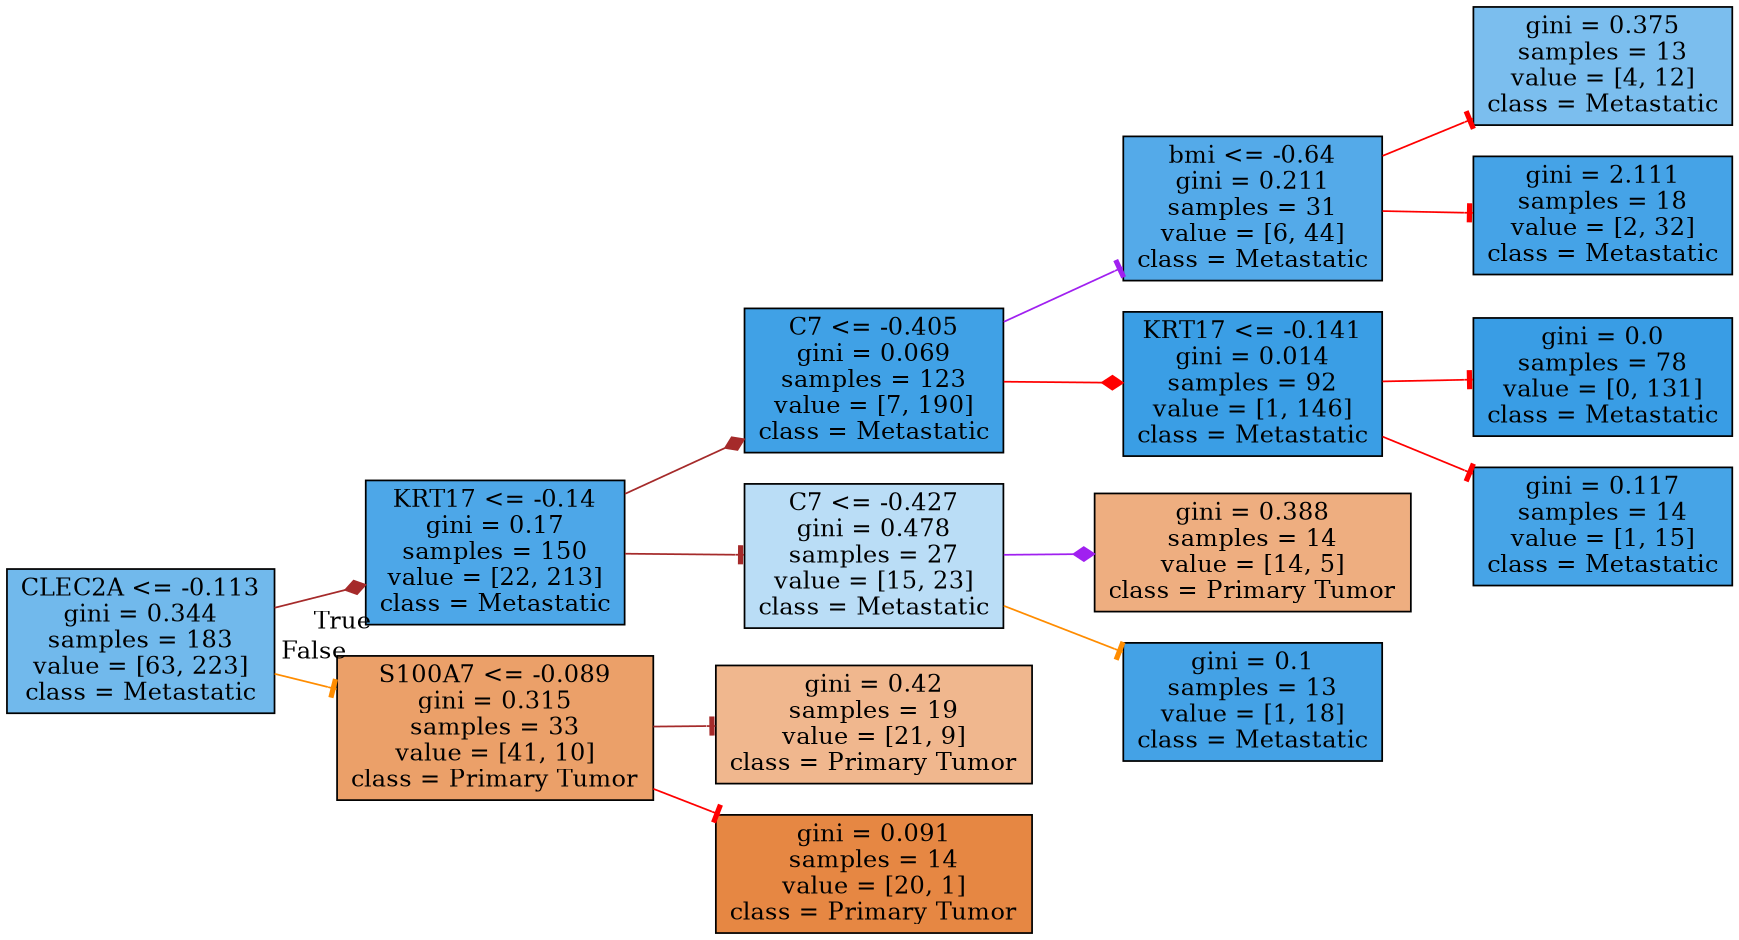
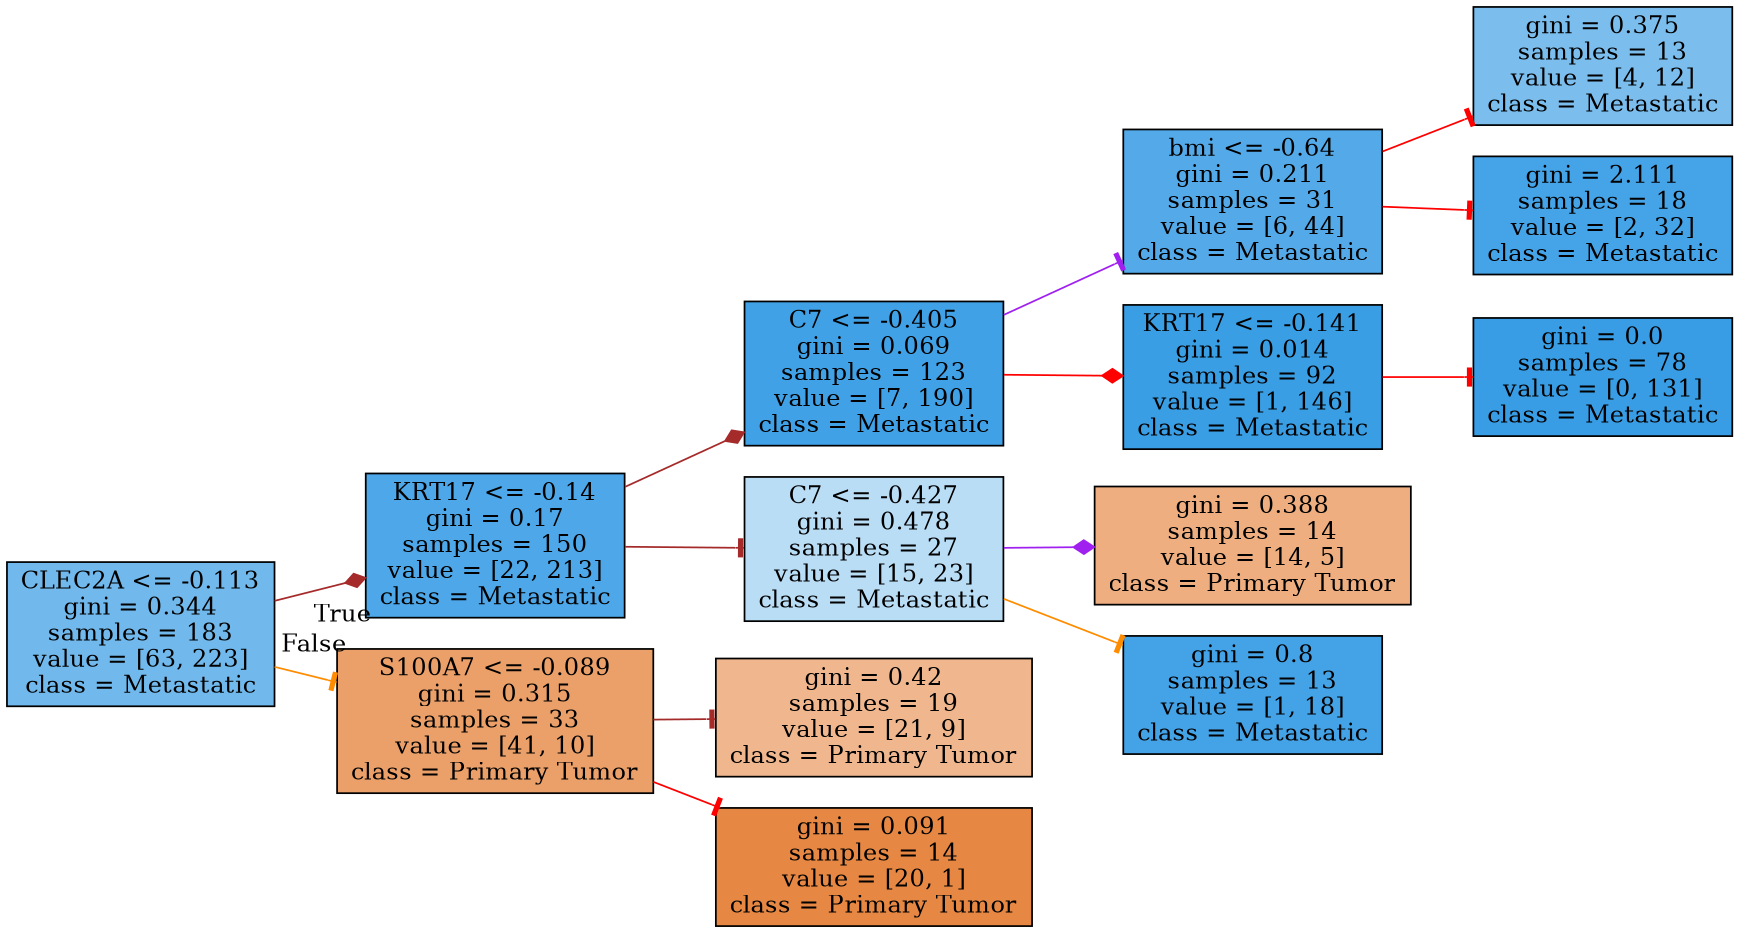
node "gini = 0.117 samples = 14 value = [1, 15] class = Metastatic": removed
node "gini = 0.1 samples = 13 value = [1, 18] class = Metastatic": label "gini = 0.1 samples = 13 value = [1, 18] class = Metastatic" -> "gini = 0.8 samples = 13 value = [1, 18] class = Metastatic"
